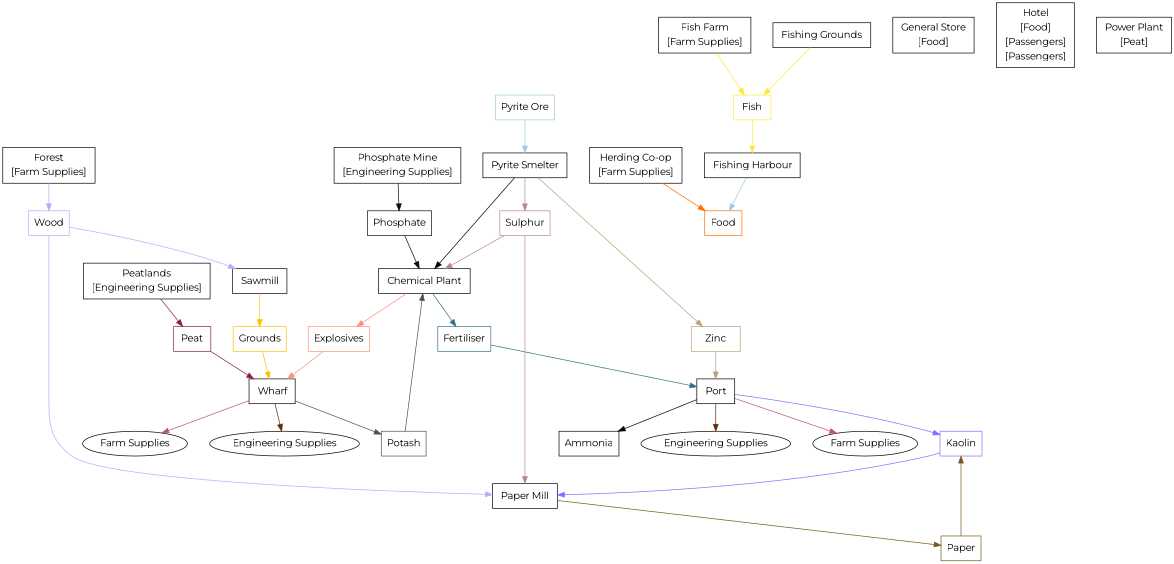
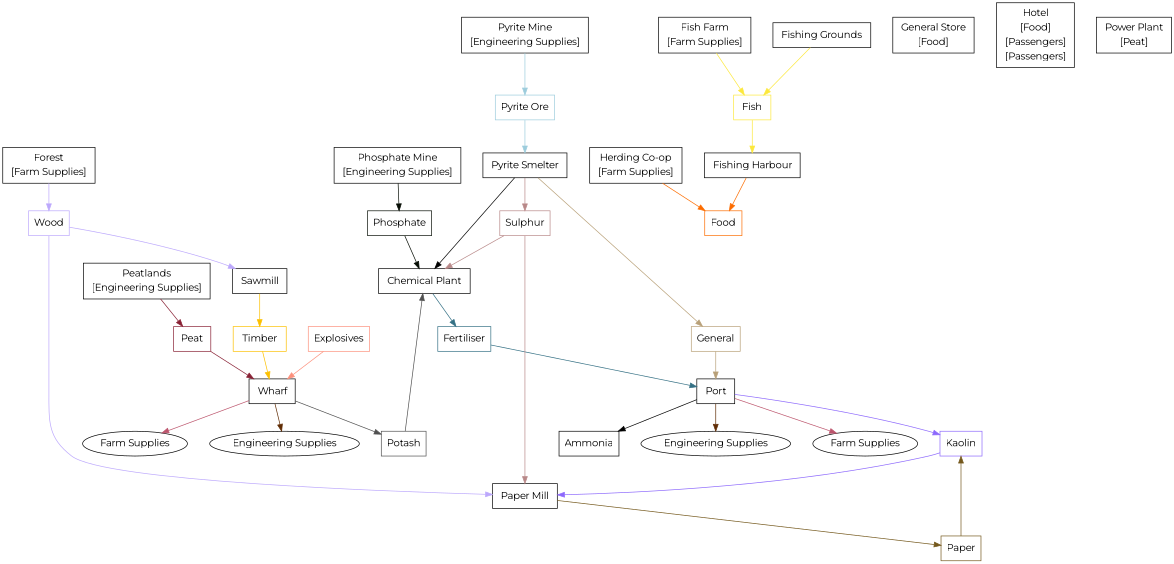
node "Pyrite Mine": added
edge "Fishing Harbour" -> "Food": color #9cccdc -> #fc6c0
edge "Chemical Plant" -> "Explosives": removed
node "Grounds": label "Grounds" -> "Timber"
node "Zinc": label "Zinc" -> "General"
